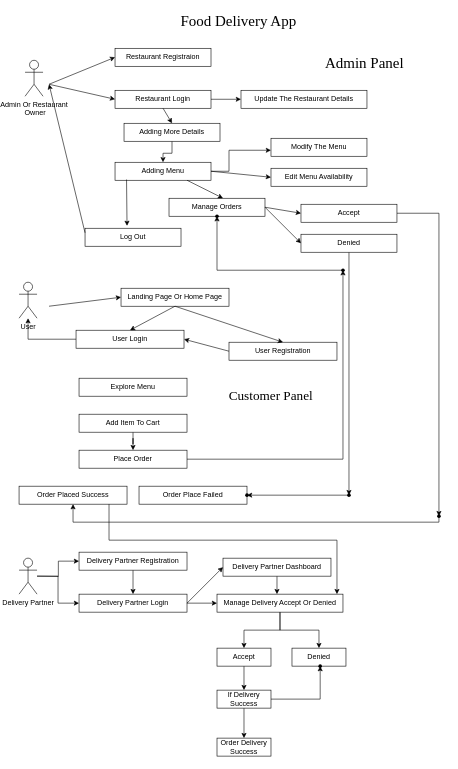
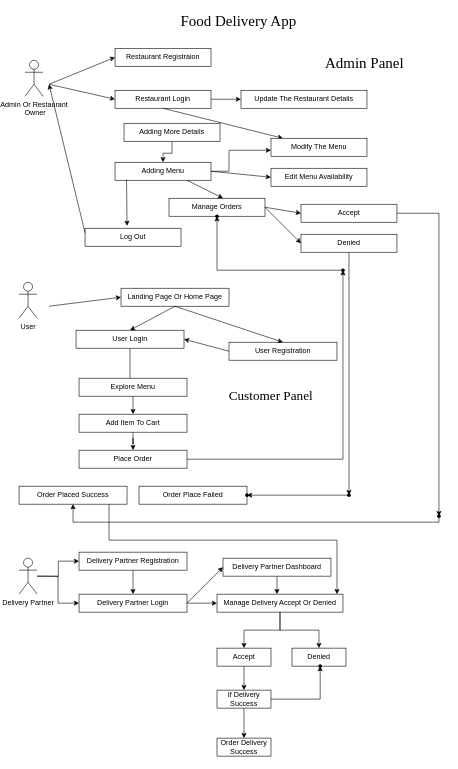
edge "Restaurant Login" -> "Adding More Details": now "Restaurant Login" -> "Modify The Menu"
edge "User Login" -> "User": now "User Login" -> "Add Item To Cart"
